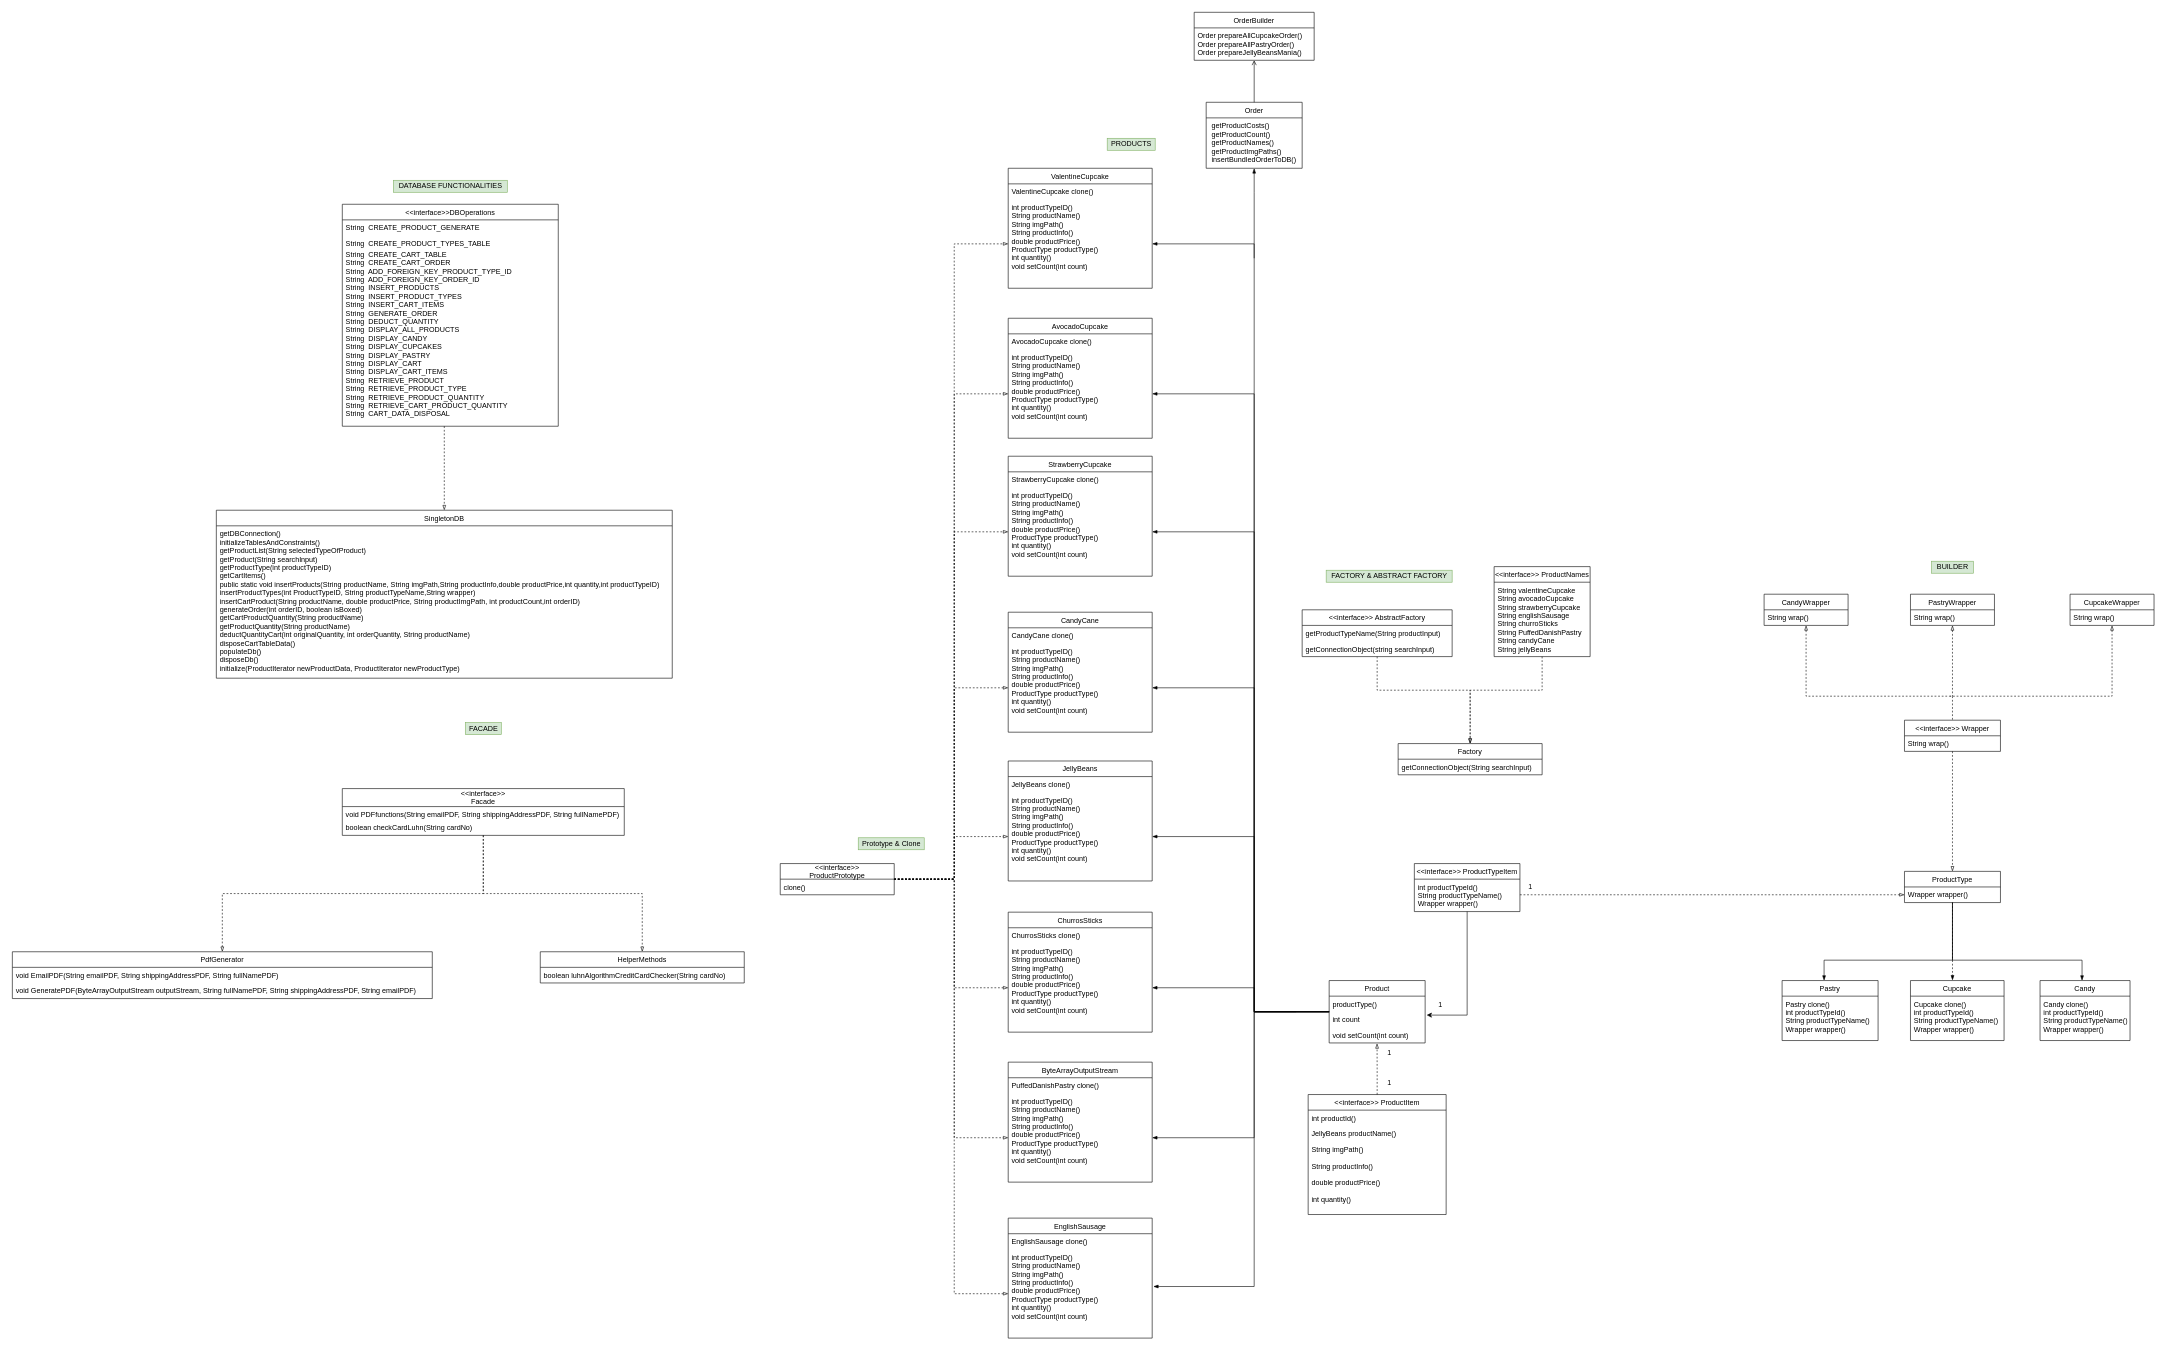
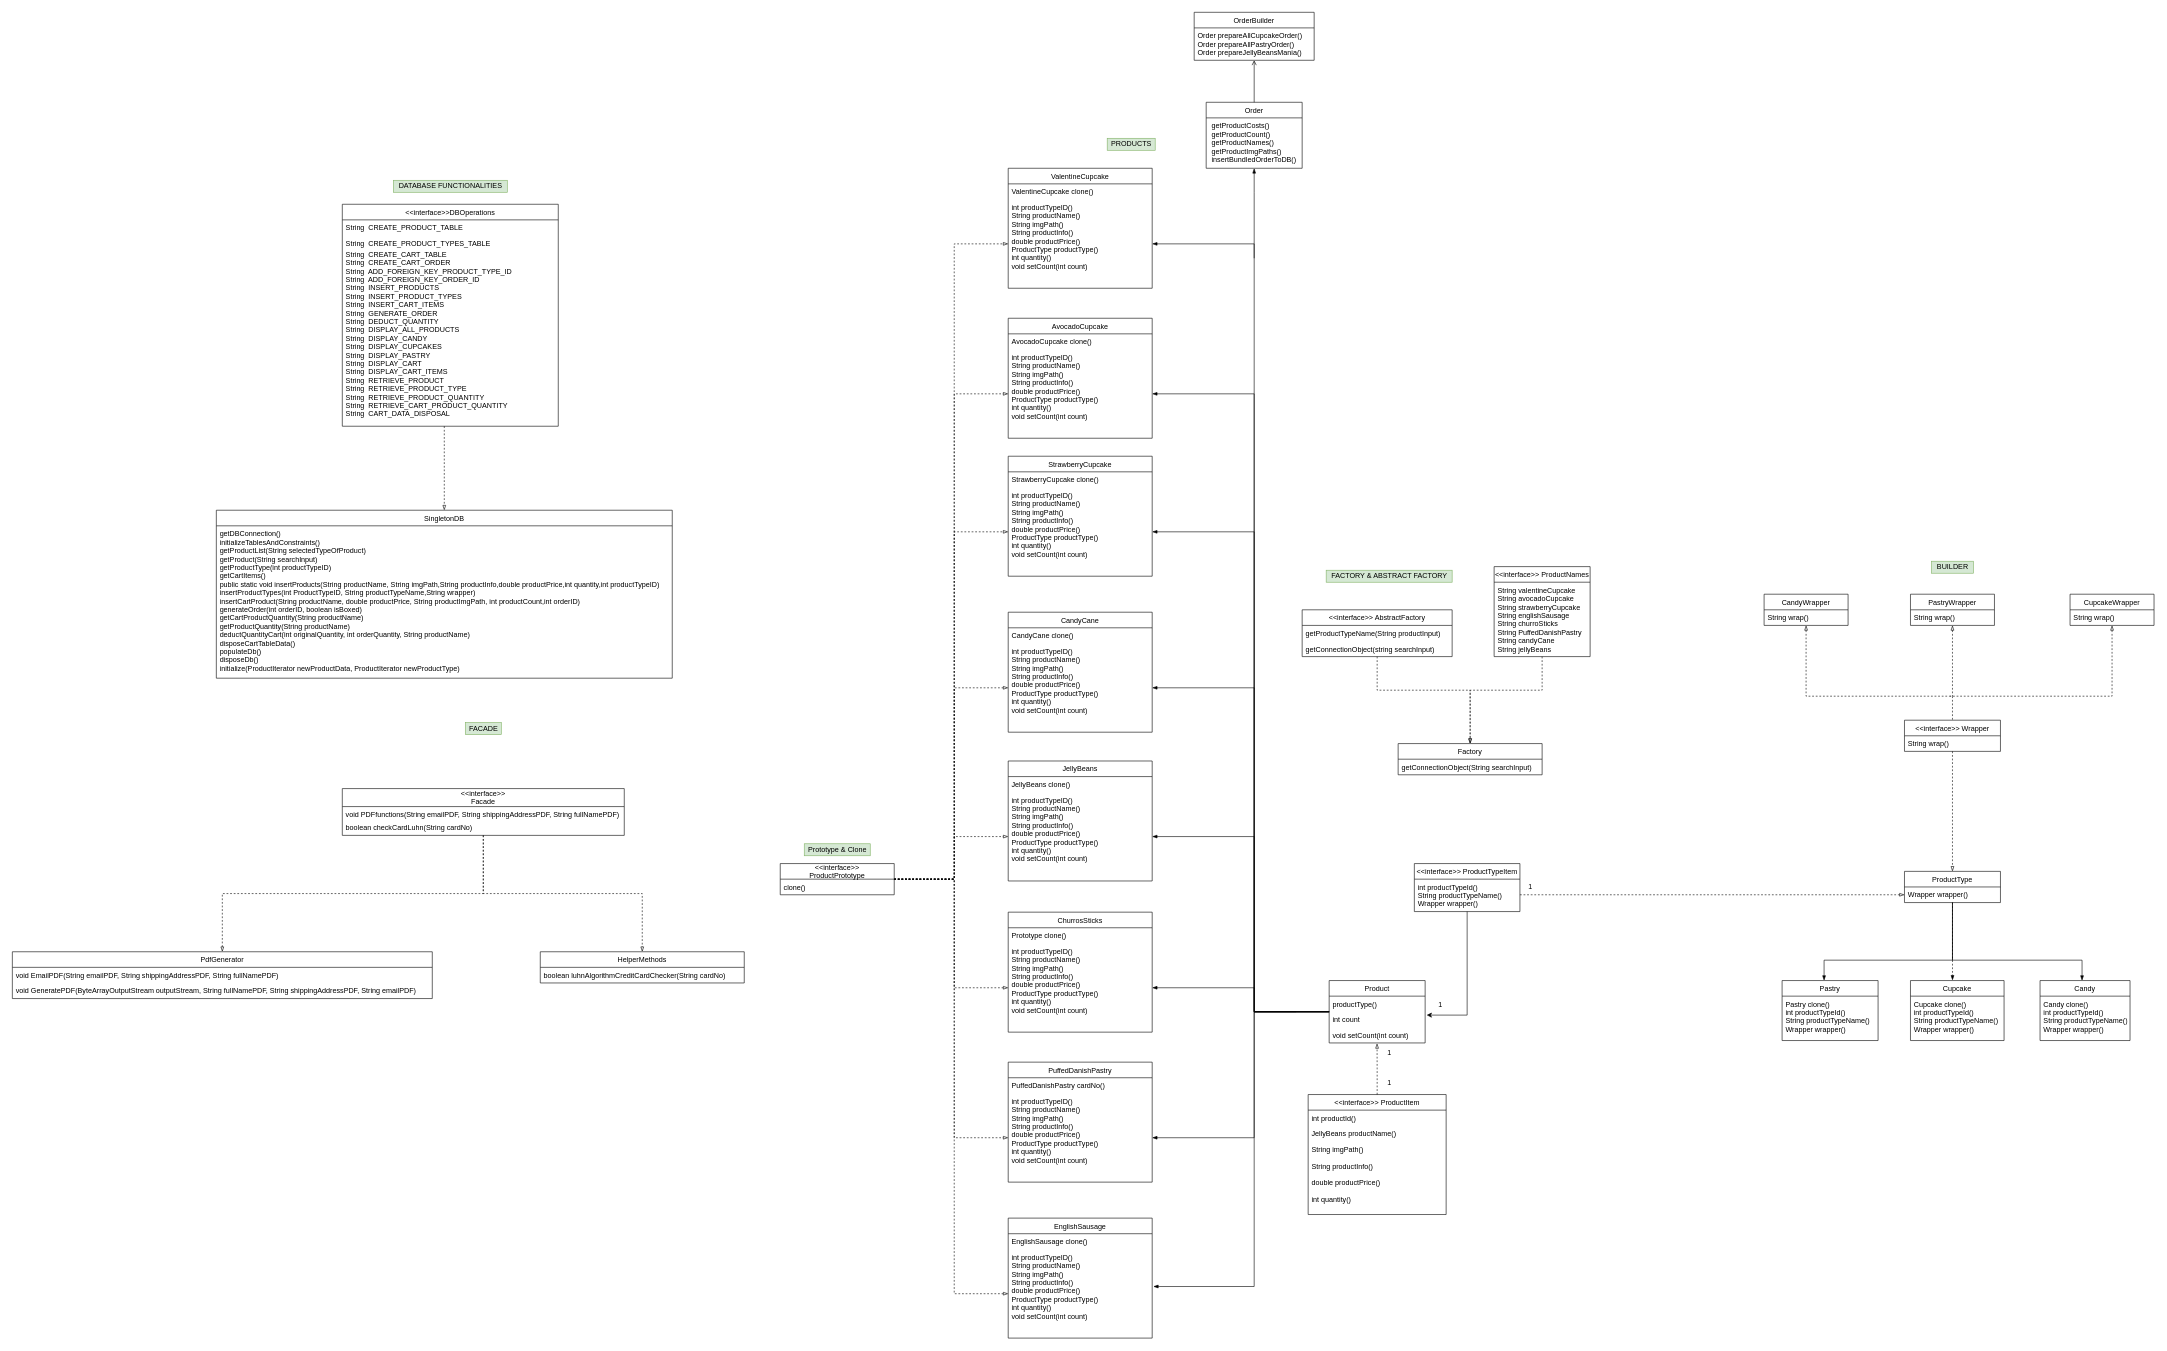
node "String CREATE_PRODUCT_GENERATE": label "String CREATE_PRODUCT_GENERATE" -> "String CREATE_PRODUCT_TABLE"
node "Prototype & Clone": moved (891, 844) -> (837, 850)
node "ChurrosSticks clone()": label "ChurrosSticks clone()" -> "Prototype clone()"
node "ByteArrayOutputStream": label "ByteArrayOutputStream" -> "PuffedDanishPastry"
node "PuffedDanishPastry clone()": label "PuffedDanishPastry clone()" -> "PuffedDanishPastry cardNo()"
